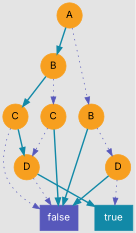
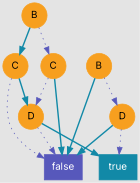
node "A": removed
